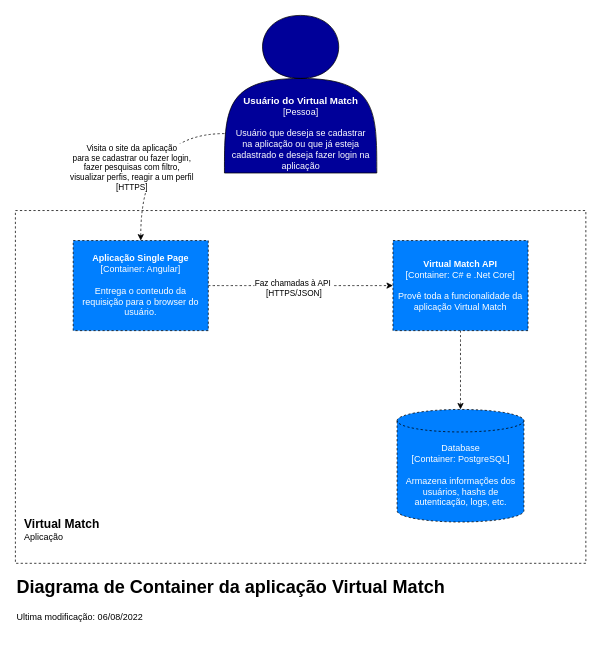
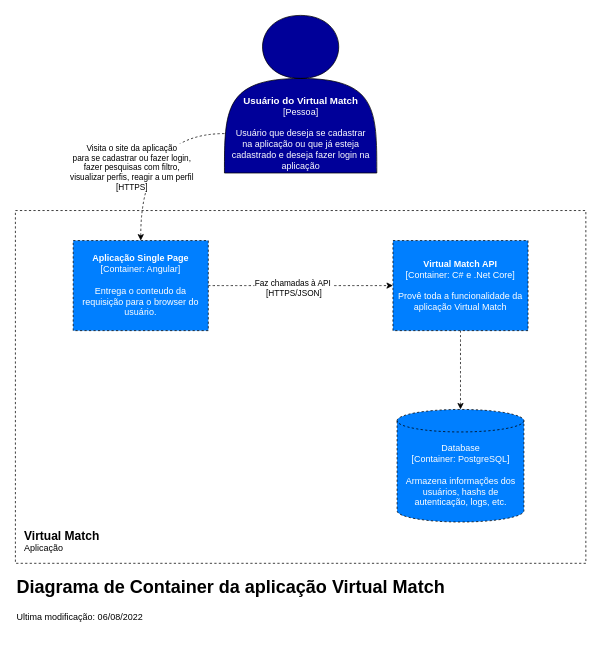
node "Virtual Match Aplicação": moved (64, 529) -> (64, 540)
